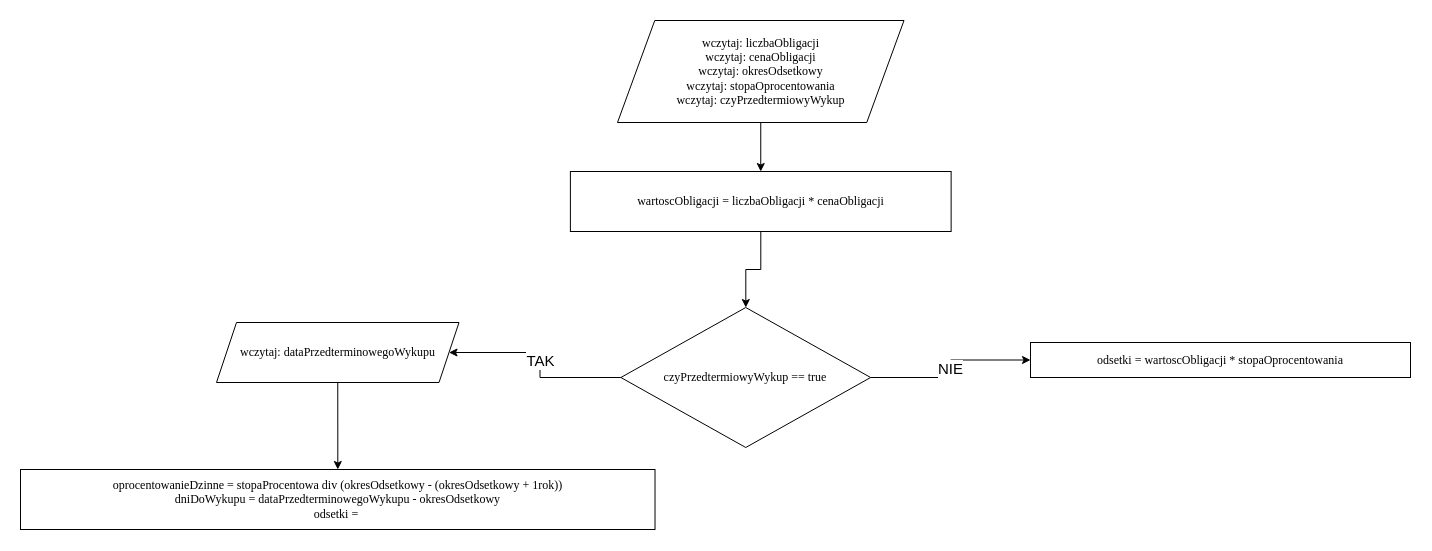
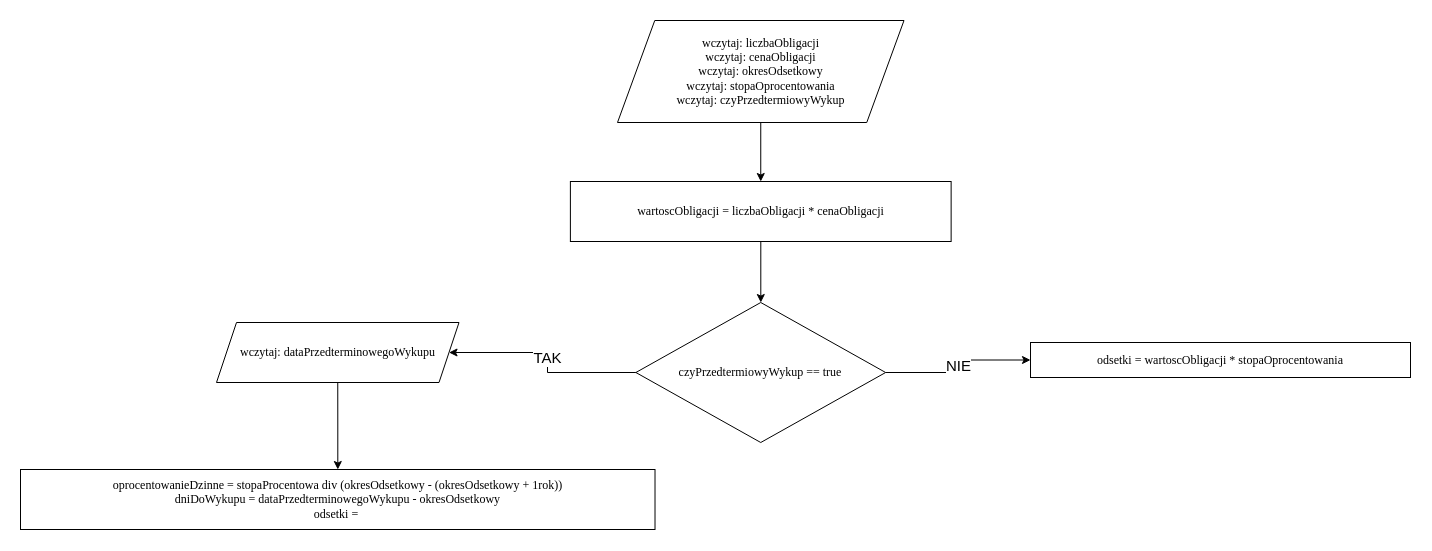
node "wartoscObligacji = liczbaObligacji * cenaObligacji": moved (761, 202) -> (761, 212)
node "czyPrzedtermiowyWykup == true": moved (746, 378) -> (761, 373)
